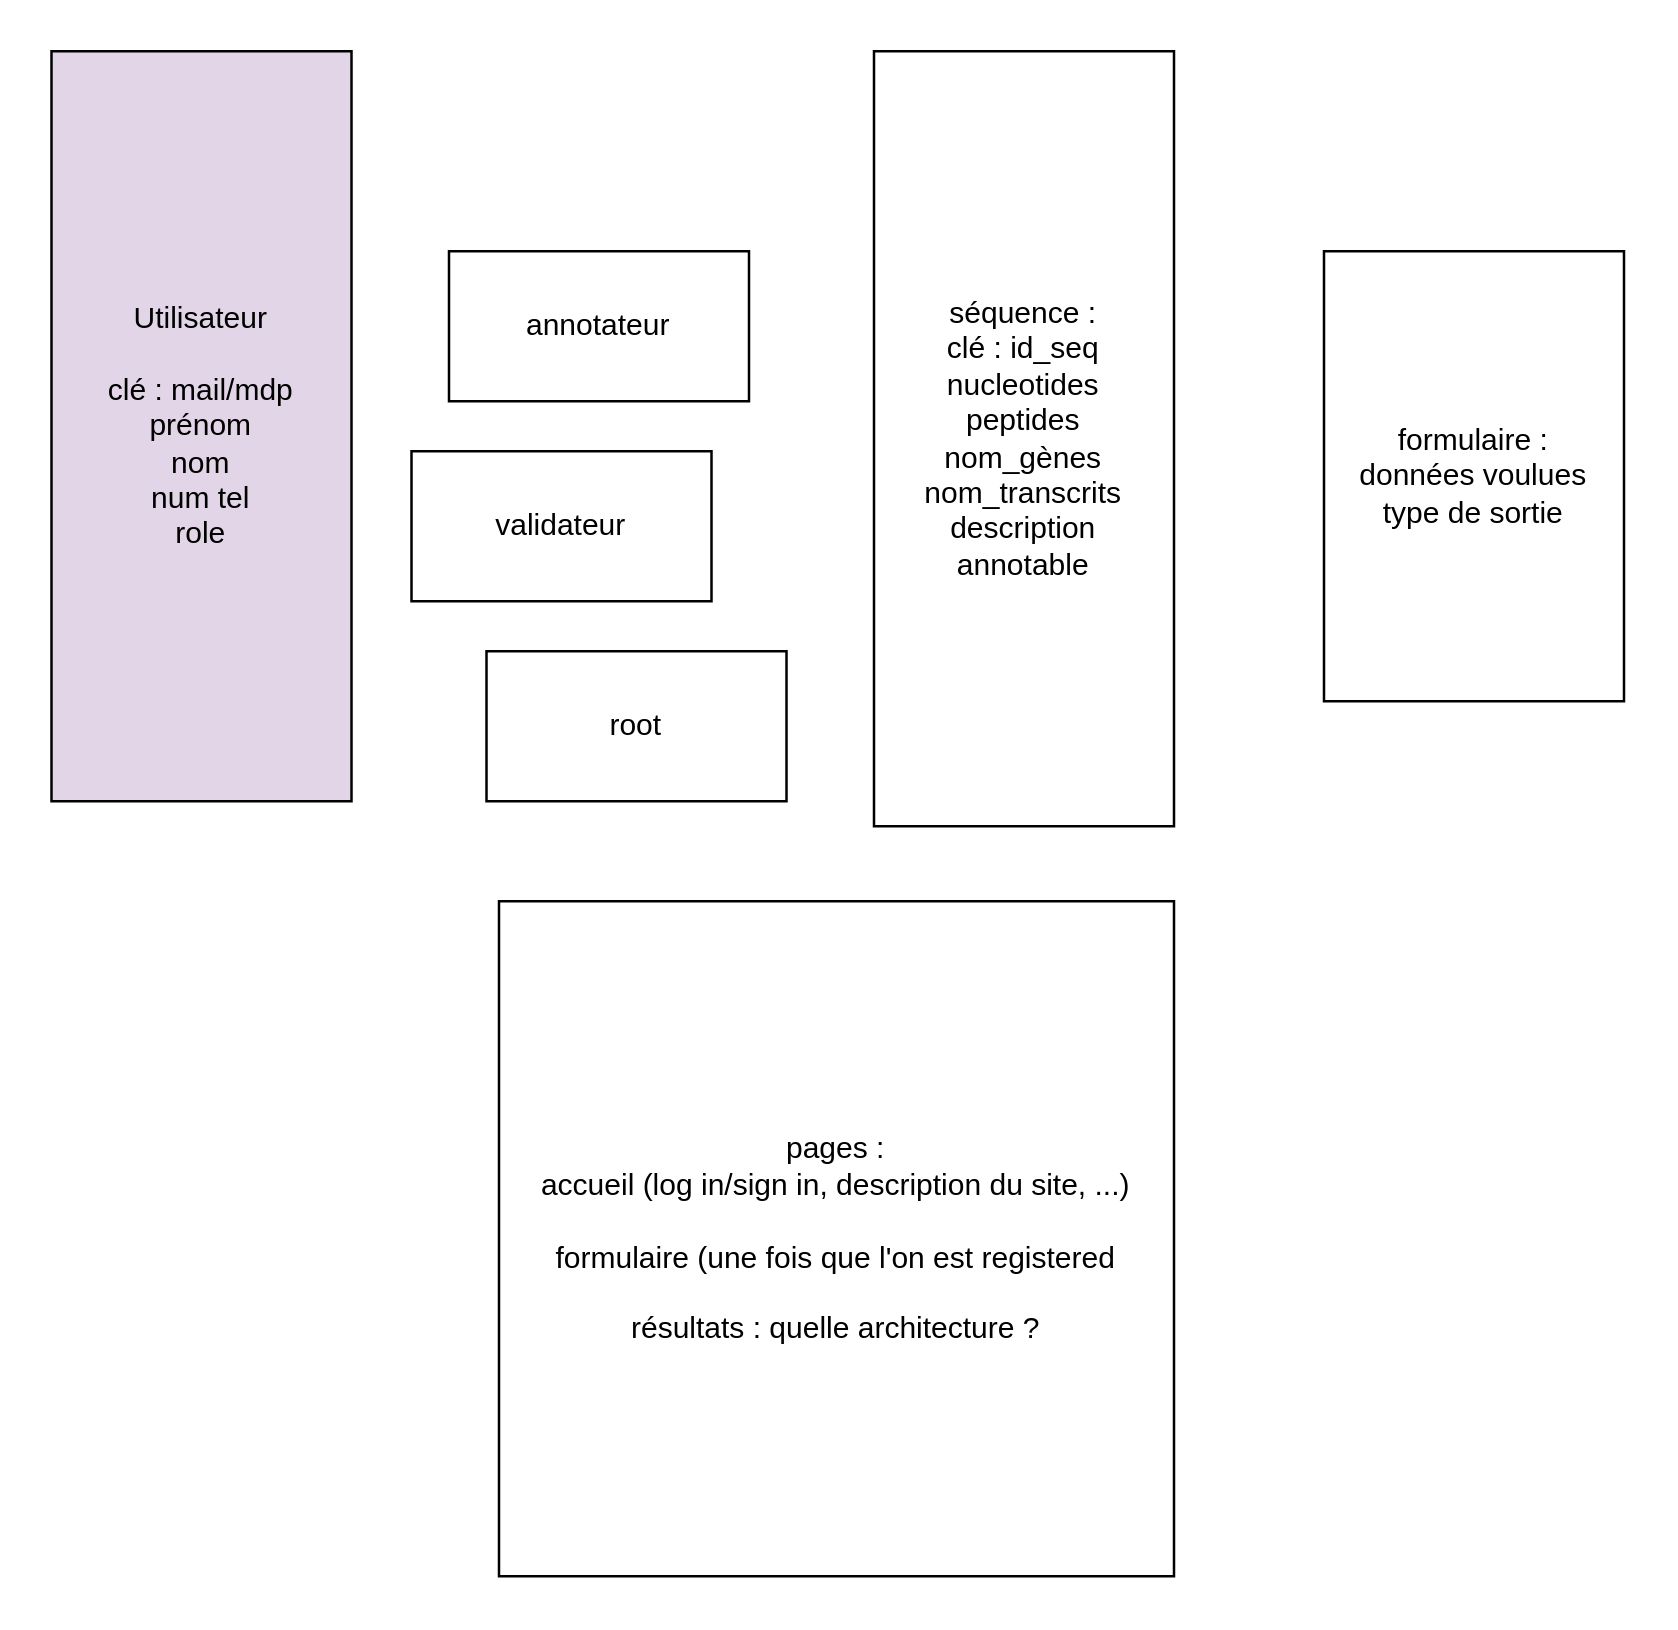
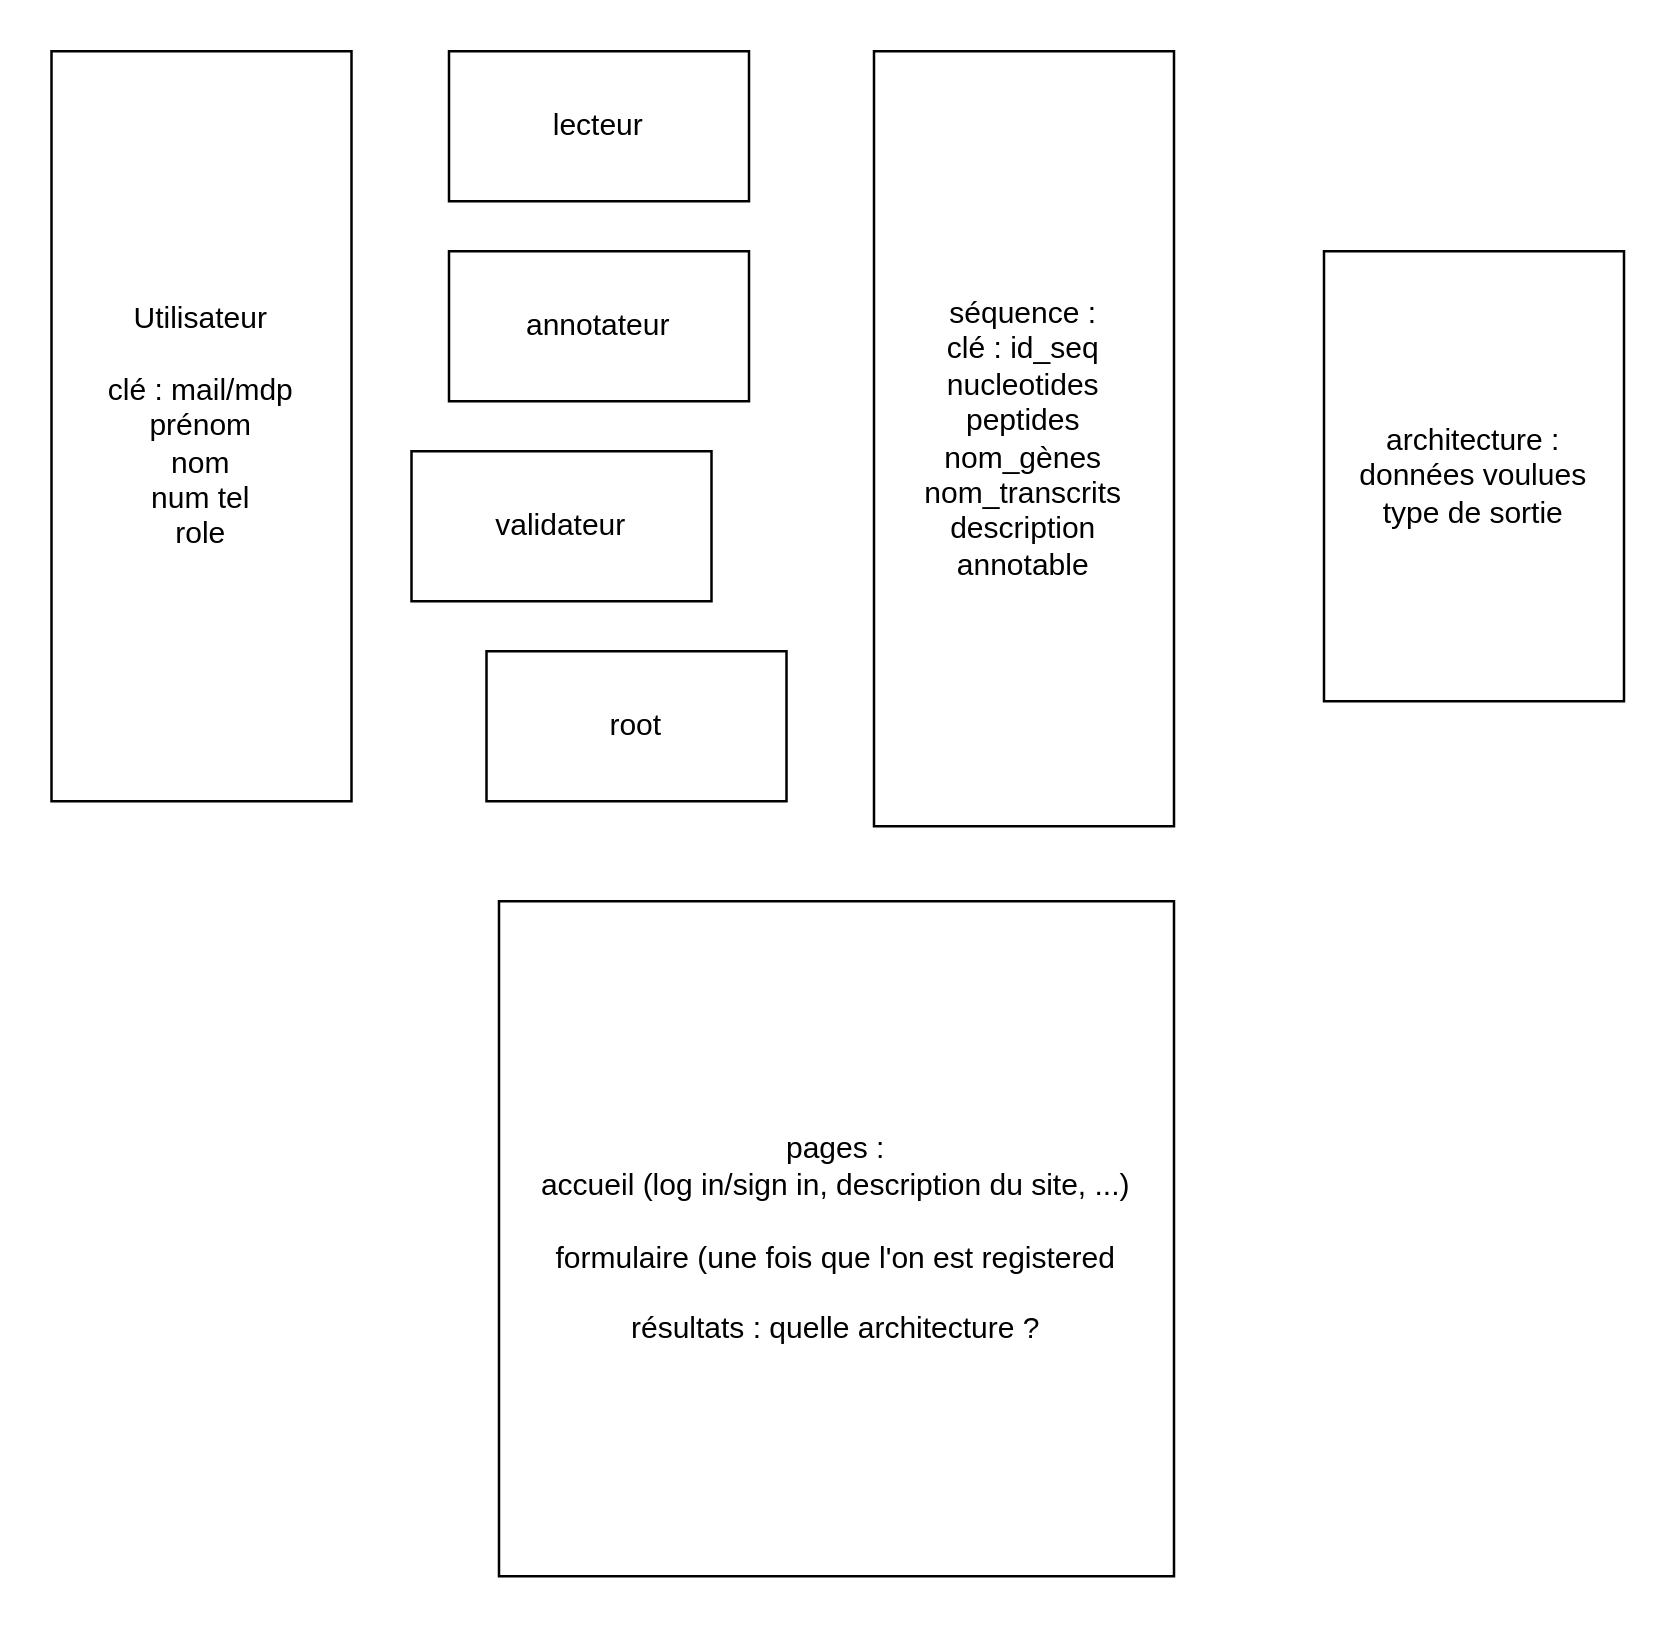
node "lecteur": added
node "Utilisateur clé : mail/mdp prénom nom num tel role": fillcolor #e1d5e7 -> #ffffff
node "formulaire : données voulues type de sortie": label "formulaire : données voulues type de sortie" -> "architecture : données voulues type de sortie"
